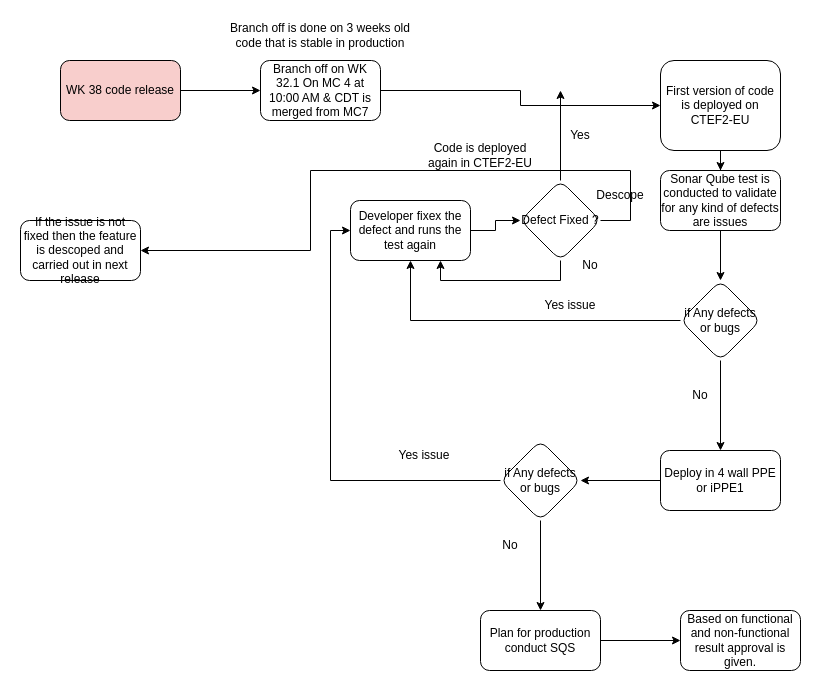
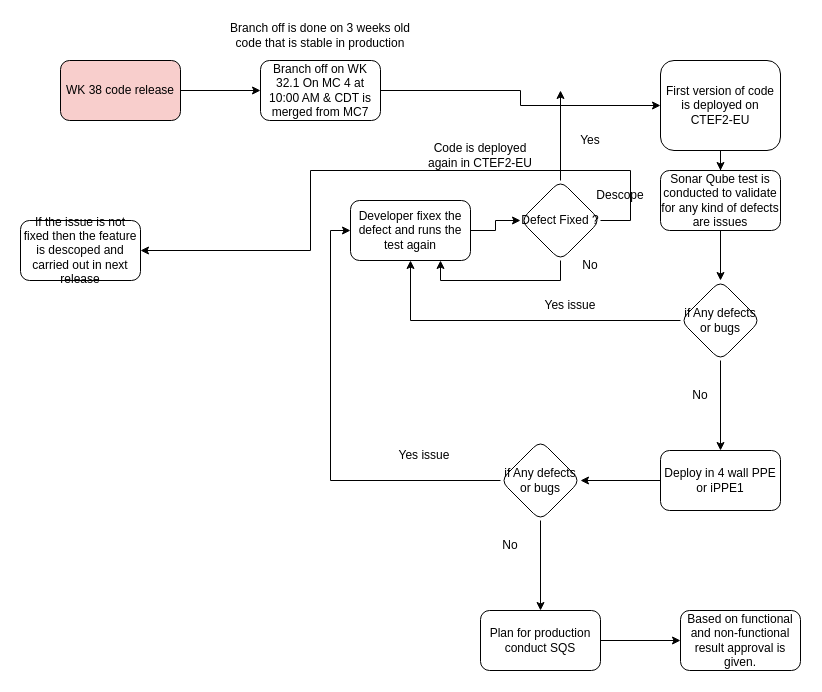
node "Yes": moved (581, 136) -> (591, 141)
